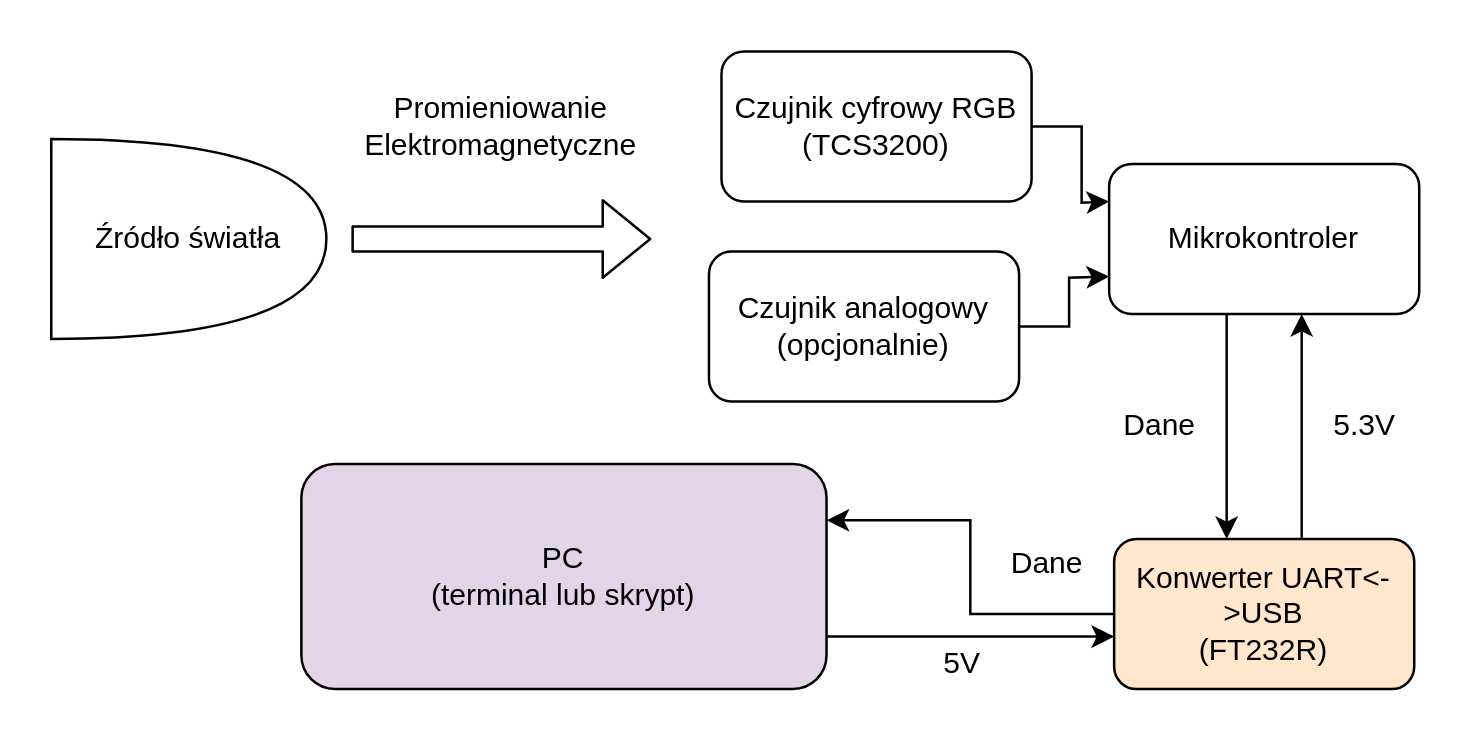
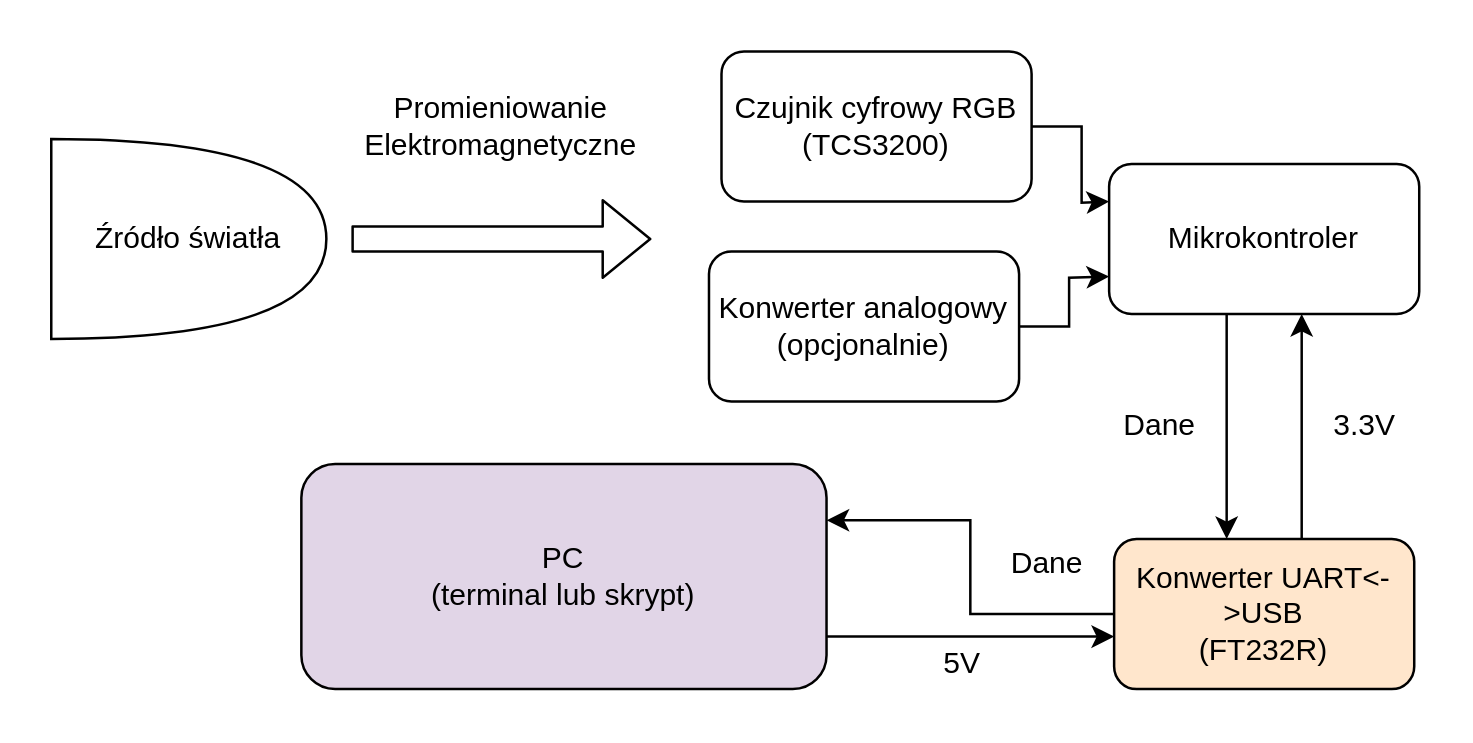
node "Czujnik analogowy (opcjonalnie)": label "Czujnik analogowy (opcjonalnie)" -> "Konwerter analogowy (opcjonalnie)"
node "5.3V": label "5.3V" -> "3.3V"
